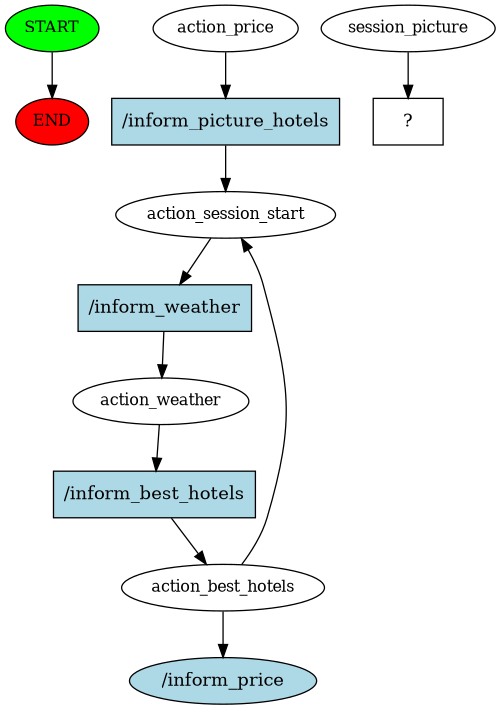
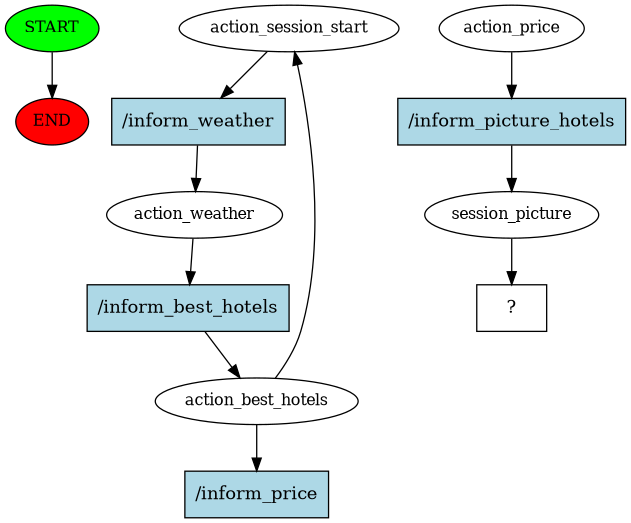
edge "/inform_picture_hotels" -> "action_session_start": now "/inform_picture_hotels" -> "session_picture"
node "/inform_price": shape ellipse -> box
